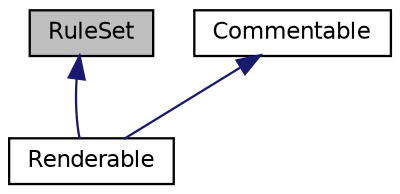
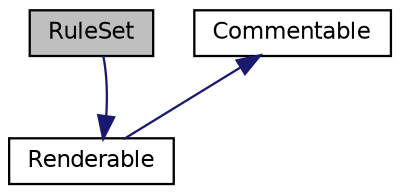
edge "Renderable" -> "RuleSet": reversed
